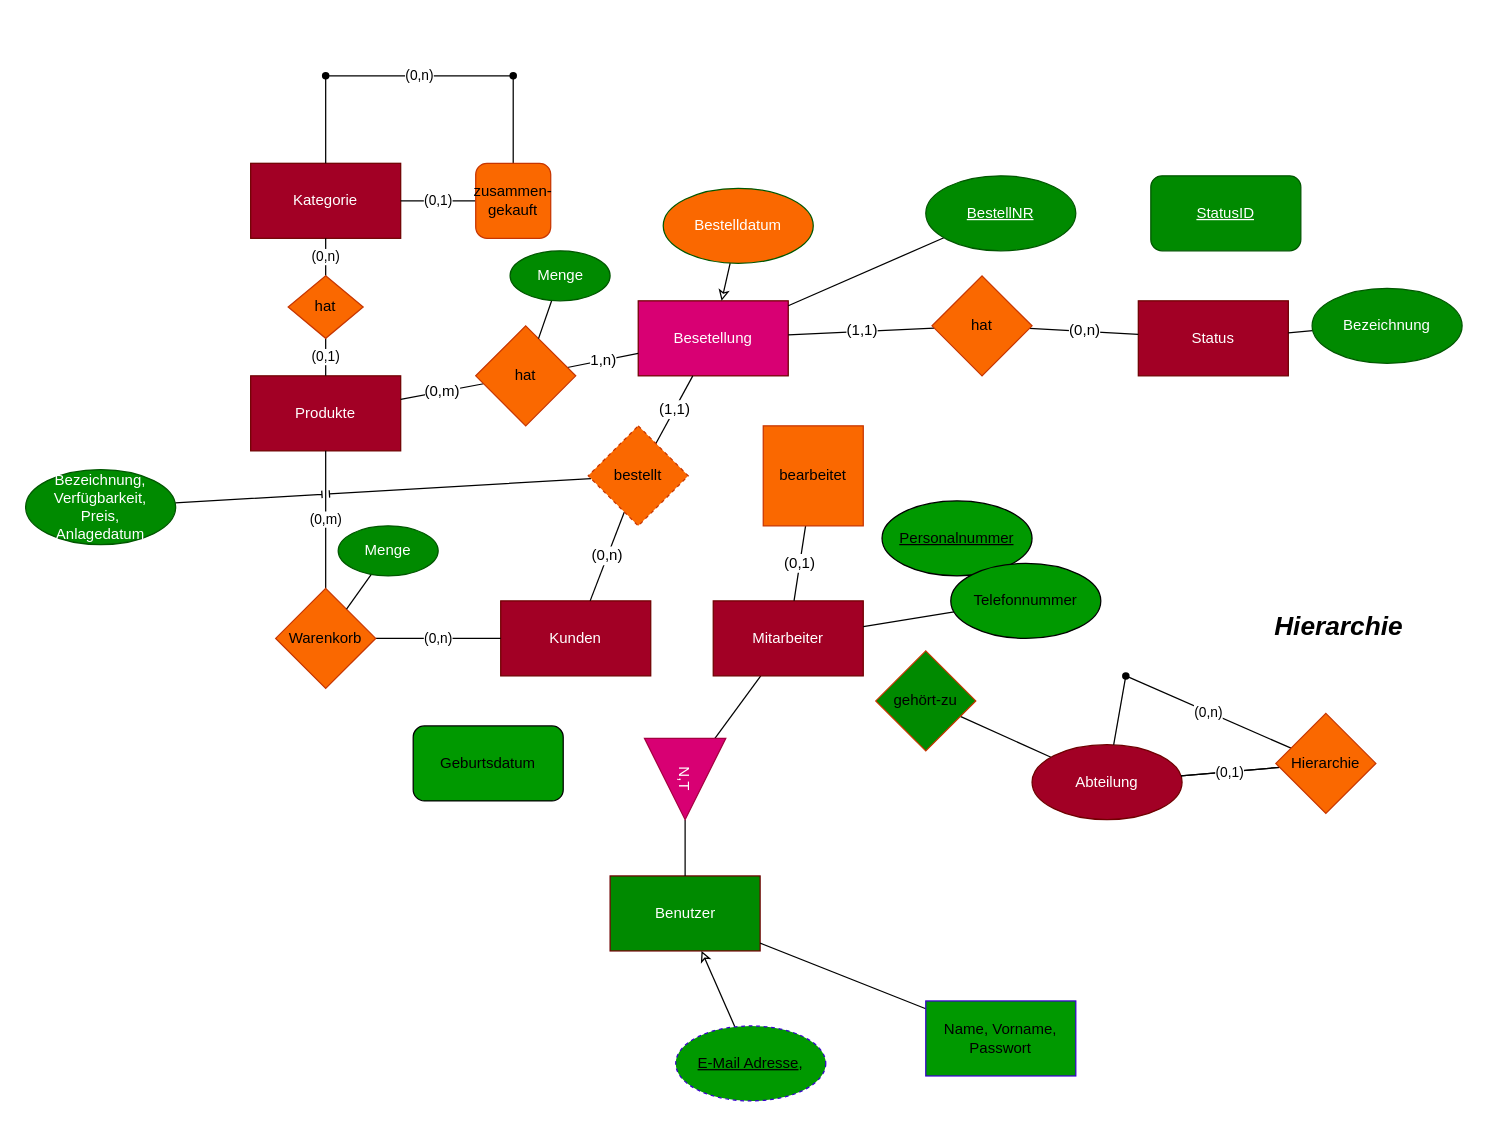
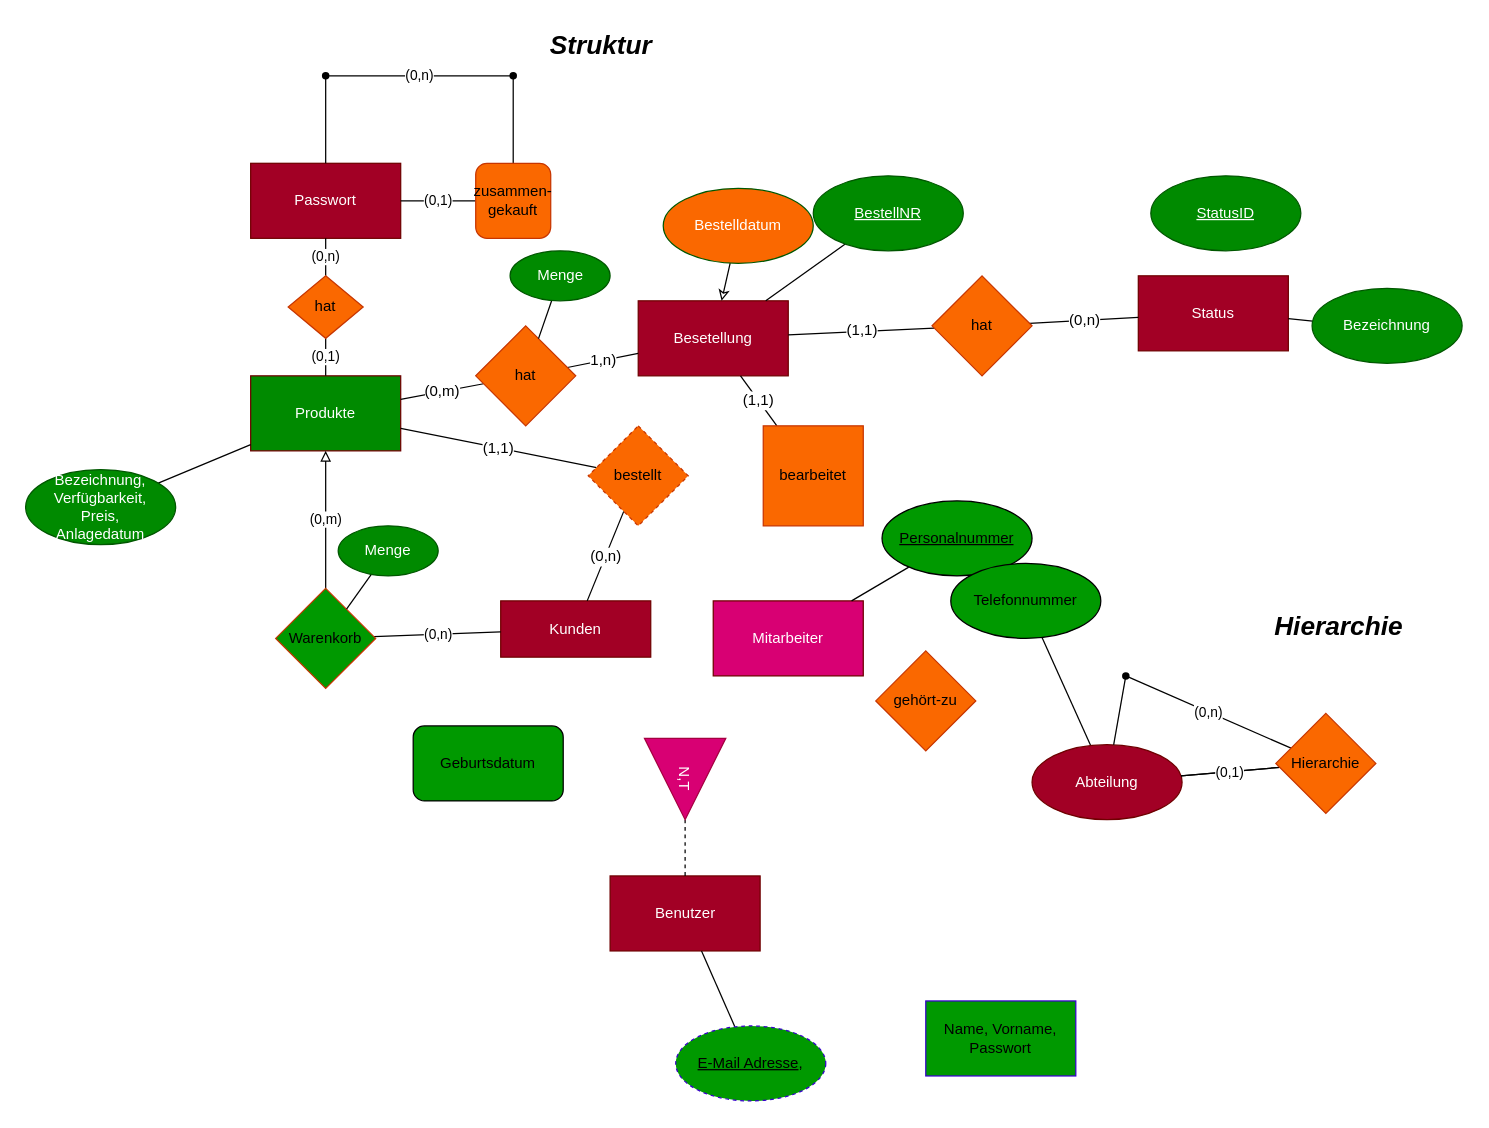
node "Struktur": added
node "Kategorie": label "Kategorie" -> "Passwort"
node "BestellNR": moved (1001, 213) -> (888, 213)
node "StatusID": shape rounded rectangle -> ellipse
node "Besetellung": fillcolor #d80073 -> #a20025
node "Status": moved (1213, 338) -> (1213, 313)
edge "Besetellung" -- "bestellt": now "Produkte" -- "bestellt"
node "Produkte": fillcolor #a20025 -> #008a00
edge "Besetellung" -- "bearbeitet": added, label "(1,1)"
edge "Produkte" -- "Warenkorb": arrowhead none -> block
edge "bestellt" -- "Bezeichnung, Verfügbarkeit, Preis, Anlagedatum": now "Produkte" -- "Bezeichnung, Verfügbarkeit, Preis, Anlagedatum"
edge "bearbeitet" -- "Mitarbeiter": removed, label "(0,1)"
edge "Personalnummer" -- "Mitarbeiter": added
edge "Telefonnummer" -- "Mitarbeiter": now "Telefonnummer" -- "Abteilung"
node "Warenkorb": fillcolor #fa6800 -> #009900
node "Kunden": size 150x75 -> 150x56
node "Mitarbeiter": fillcolor #a20025 -> #d80073
node "gehört-zu": fillcolor #008a00 -> #fa6800
edge "Mitarbeiter" -- "N,T": removed
edge "gehört-zu" -- "Abteilung": removed
edge "N,T" -- "Benutzer": style solid -> dashed
node "Benutzer": fillcolor #008a00 -> #a20025
edge "E-Mail Adresse," -> "Benutzer": arrowhead classic -> none
edge "Benutzer" -- "Name, Vorname, Passwort": removed
